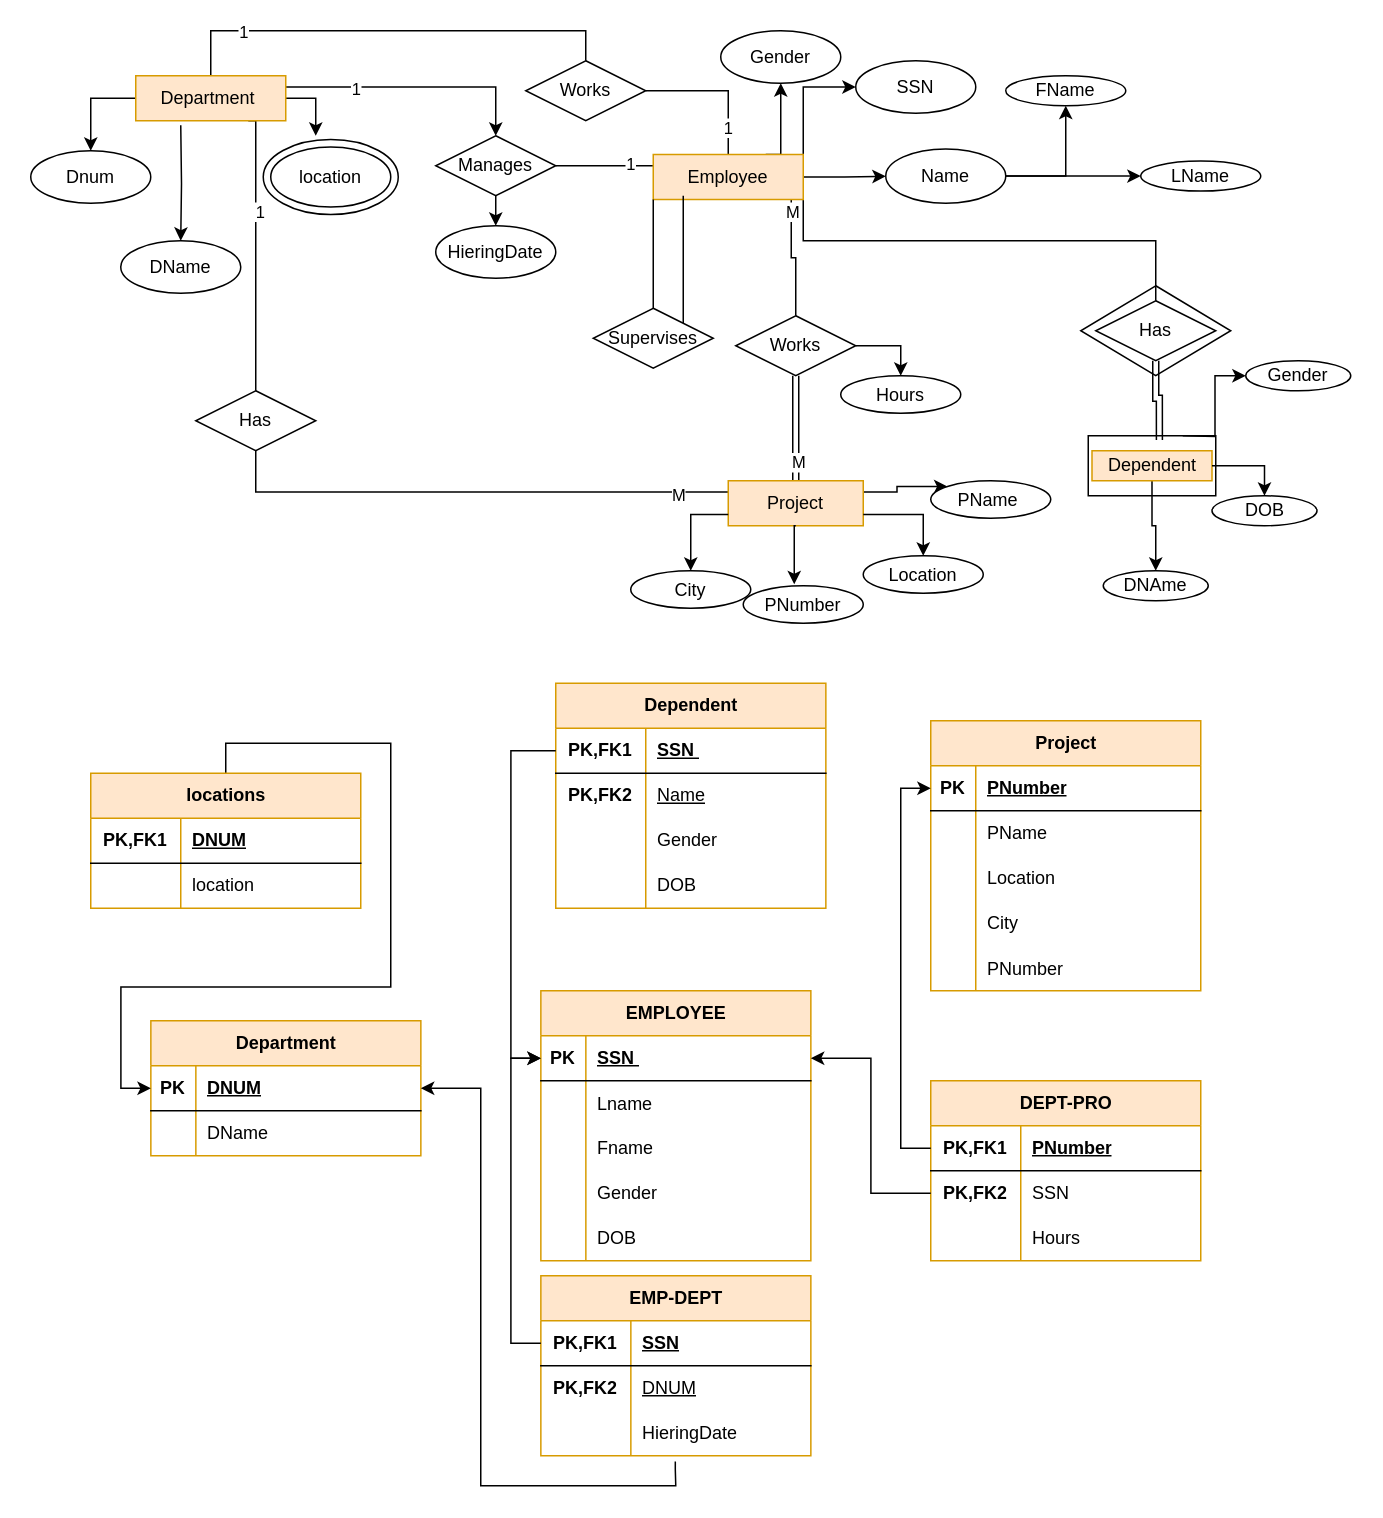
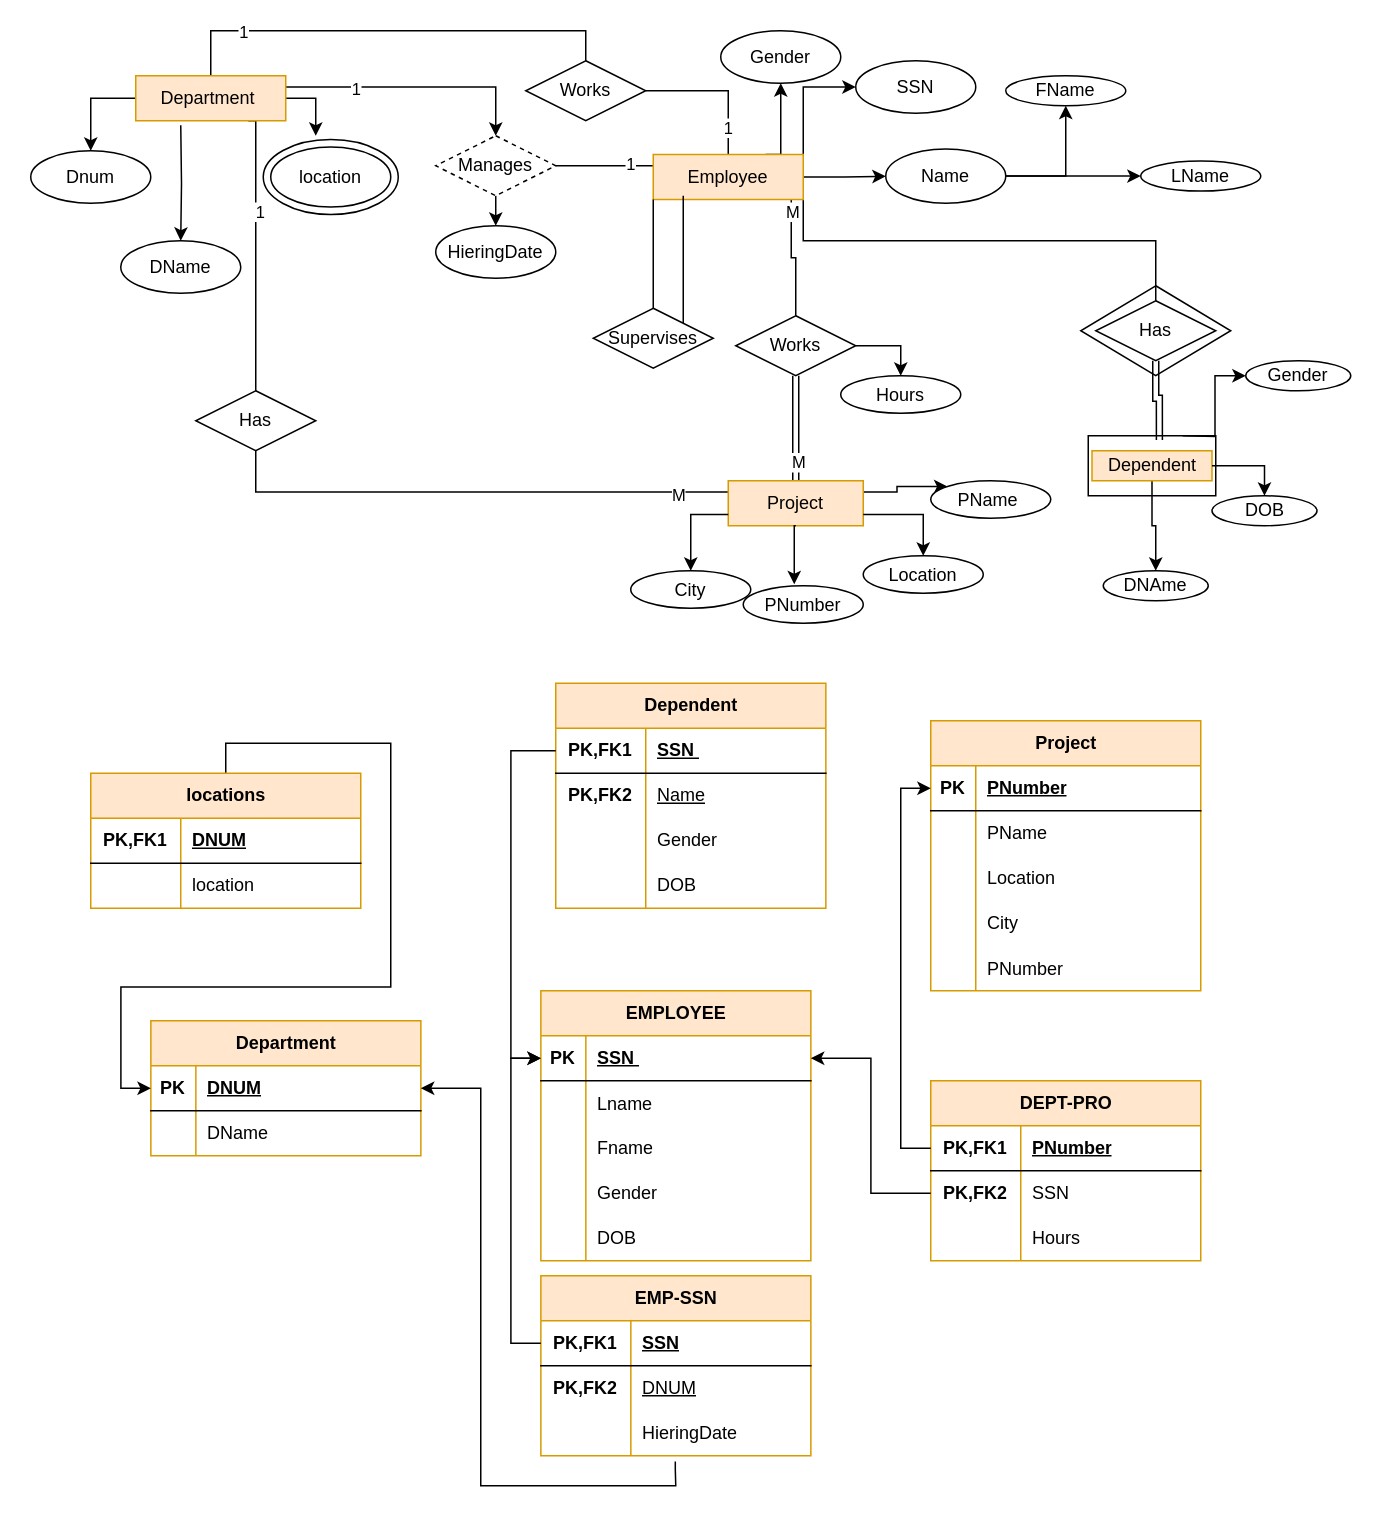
node "Manages": style solid -> dashed
node "EMP-DEPT": label "EMP-DEPT" -> "EMP-SSN"
